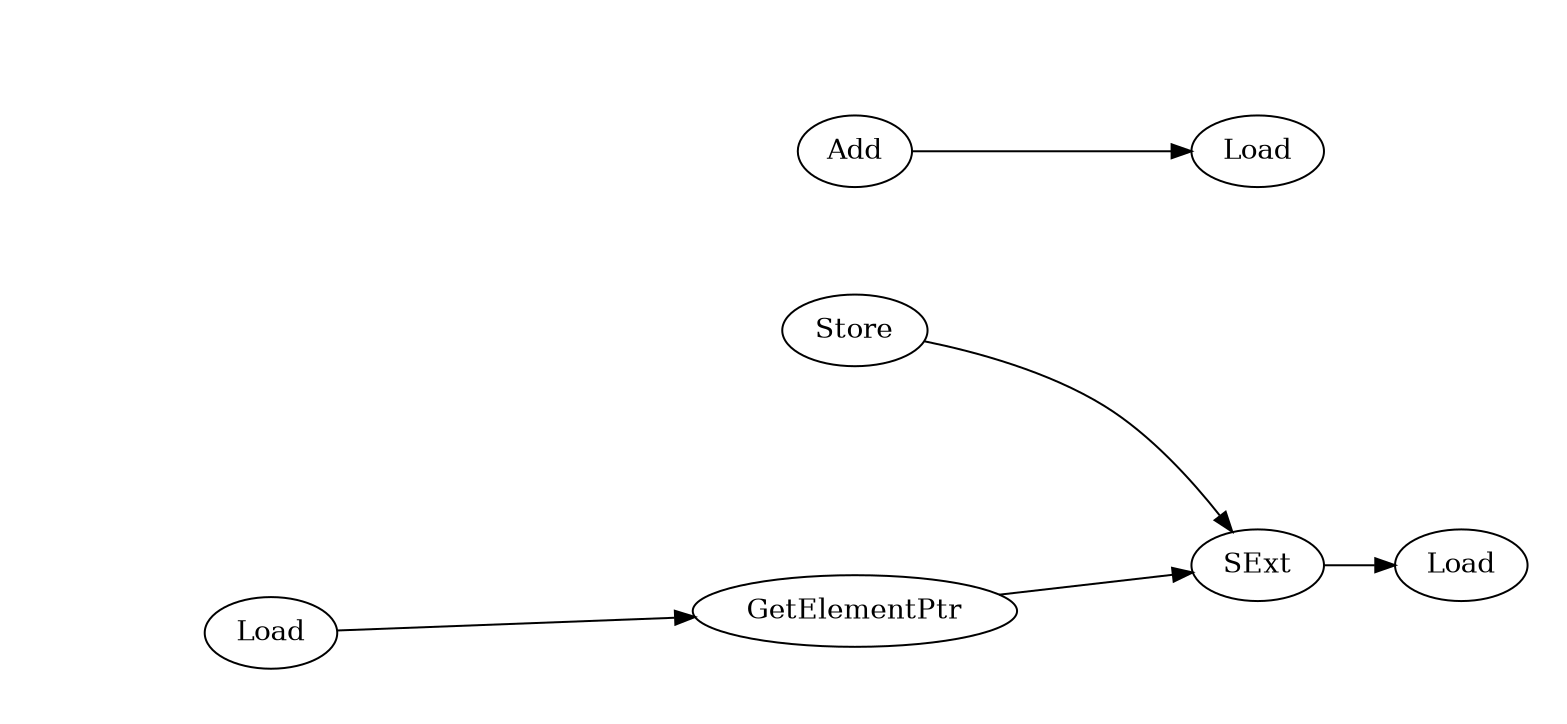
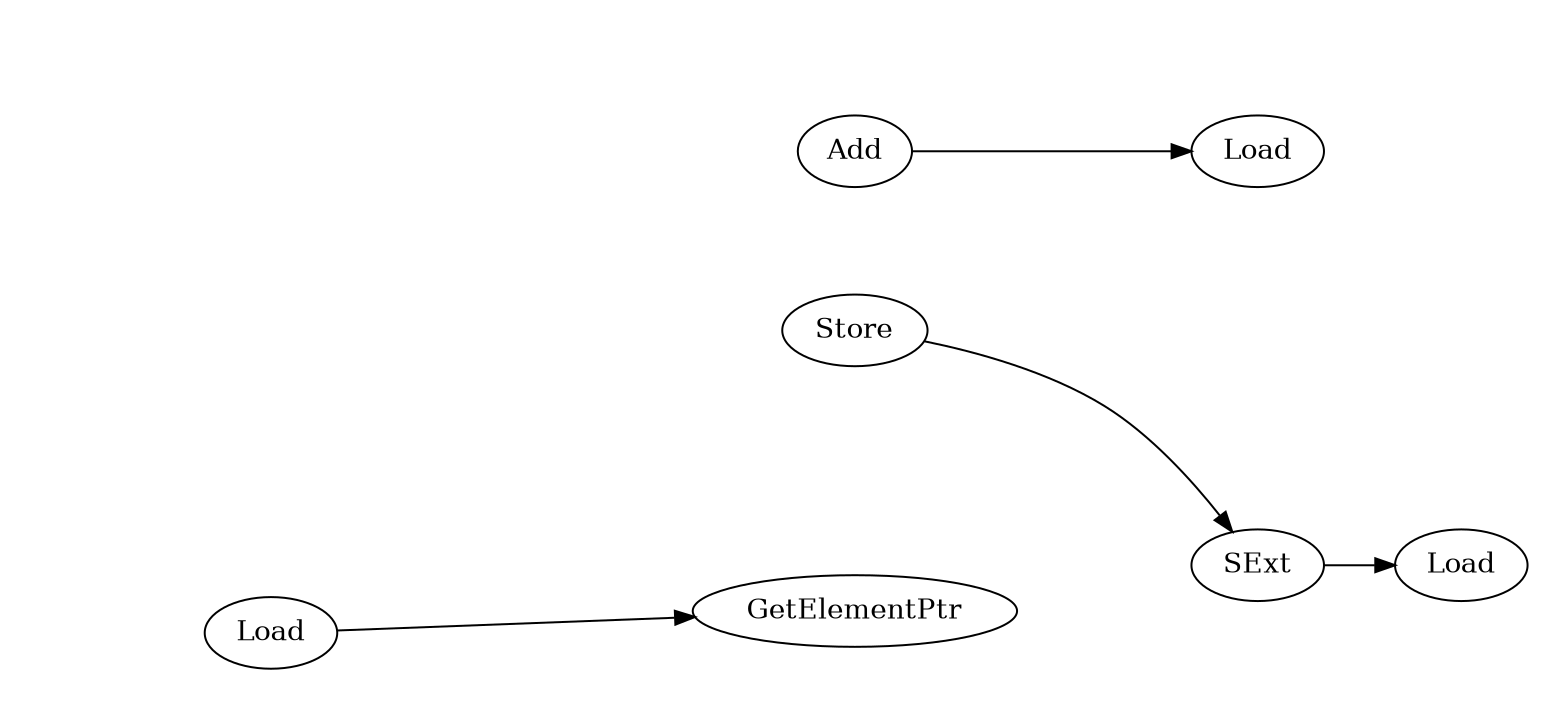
edge "GetElementPtr" -> "SExt": removed
